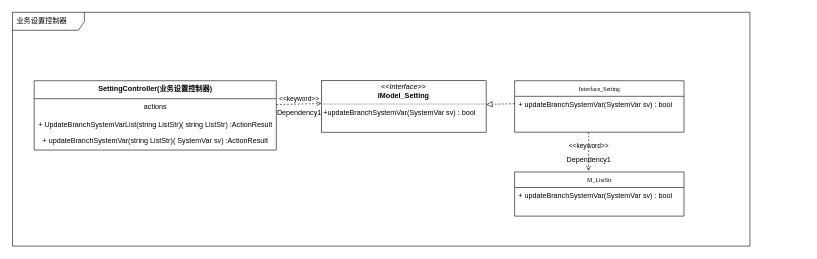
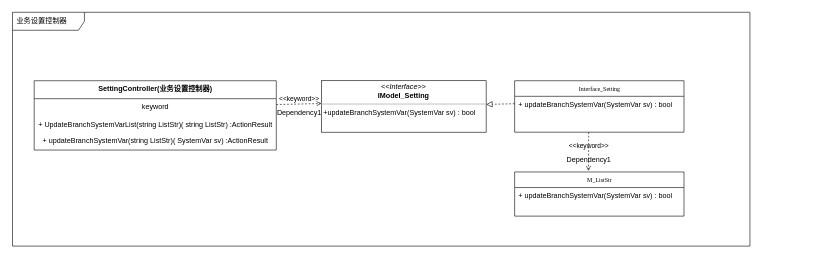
node "actions": label "actions" -> "keyword"
